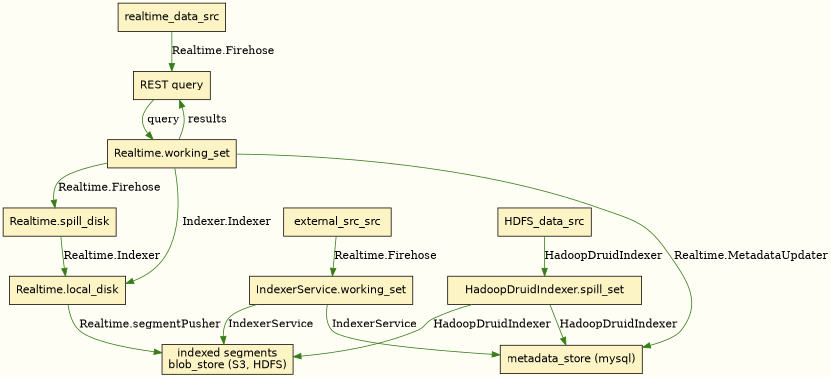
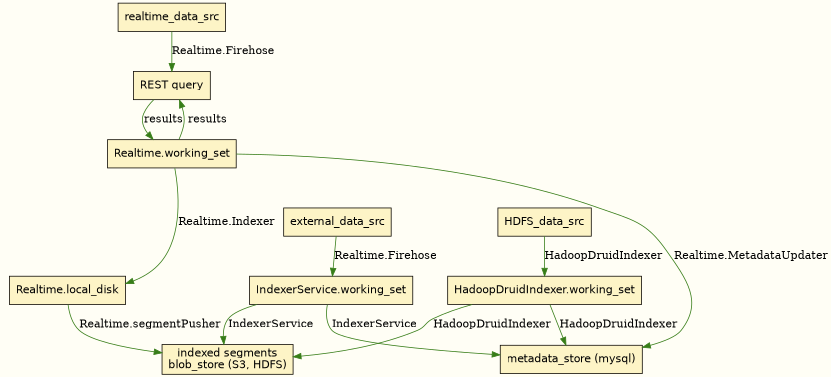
edge "REST query" -> "Realtime.working_set": label " query " -> " results "
node "Realtime.spill_disk": removed
edge "Realtime.working_set" -> "Realtime.local_disk": label "Indexer.Indexer" -> "Realtime.Indexer"
node "external_src_src": label "external_src_src" -> "external_data_src"
node "HadoopDruidIndexer.spill_set": label "HadoopDruidIndexer.spill_set" -> "HadoopDruidIndexer.working_set"
